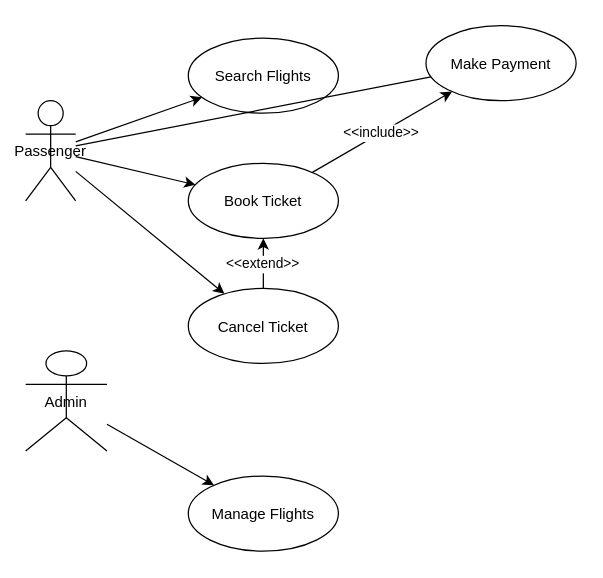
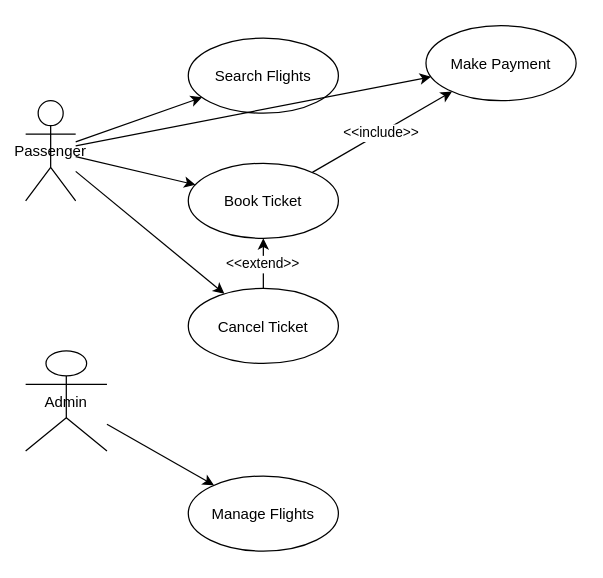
edge "Make Payment" -- "Passenger": arrowhead none -> classic
